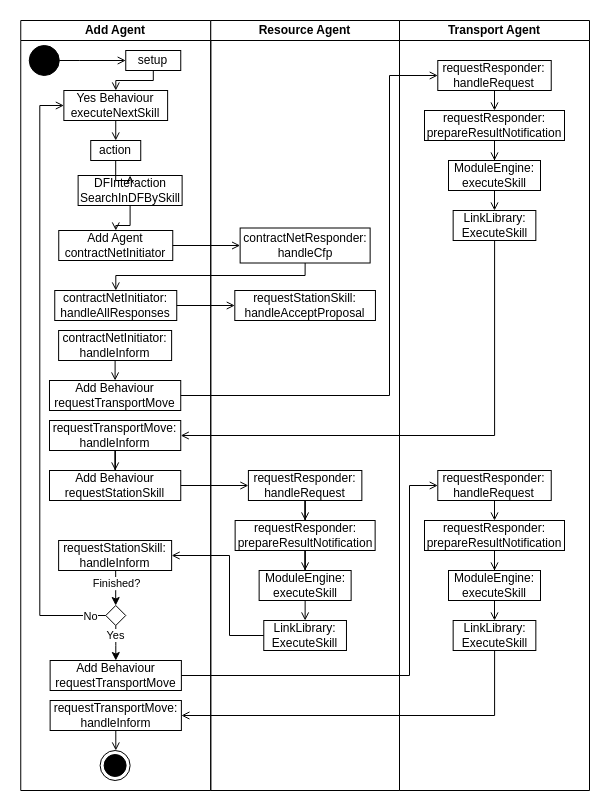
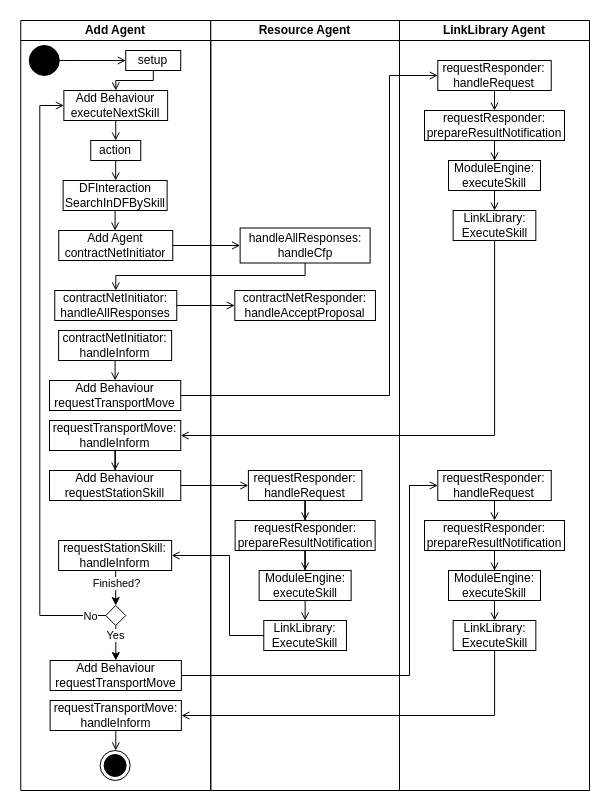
node "Transport Agent": label "Transport Agent" -> "LinkLibrary Agent"
node "Yes Behaviour executeNextSkill": label "Yes Behaviour executeNextSkill" -> "Add Behaviour executeNextSkill"
node "DFInteraction SearchInDFBySkill": moved (130, 191) -> (115, 196)
node "contractNetResponder: handleCfp": label "contractNetResponder: handleCfp" -> "handleAllResponses: handleCfp"
node "requestStationSkill: handleAcceptProposal": label "requestStationSkill: handleAcceptProposal" -> "contractNetResponder: handleAcceptProposal"
